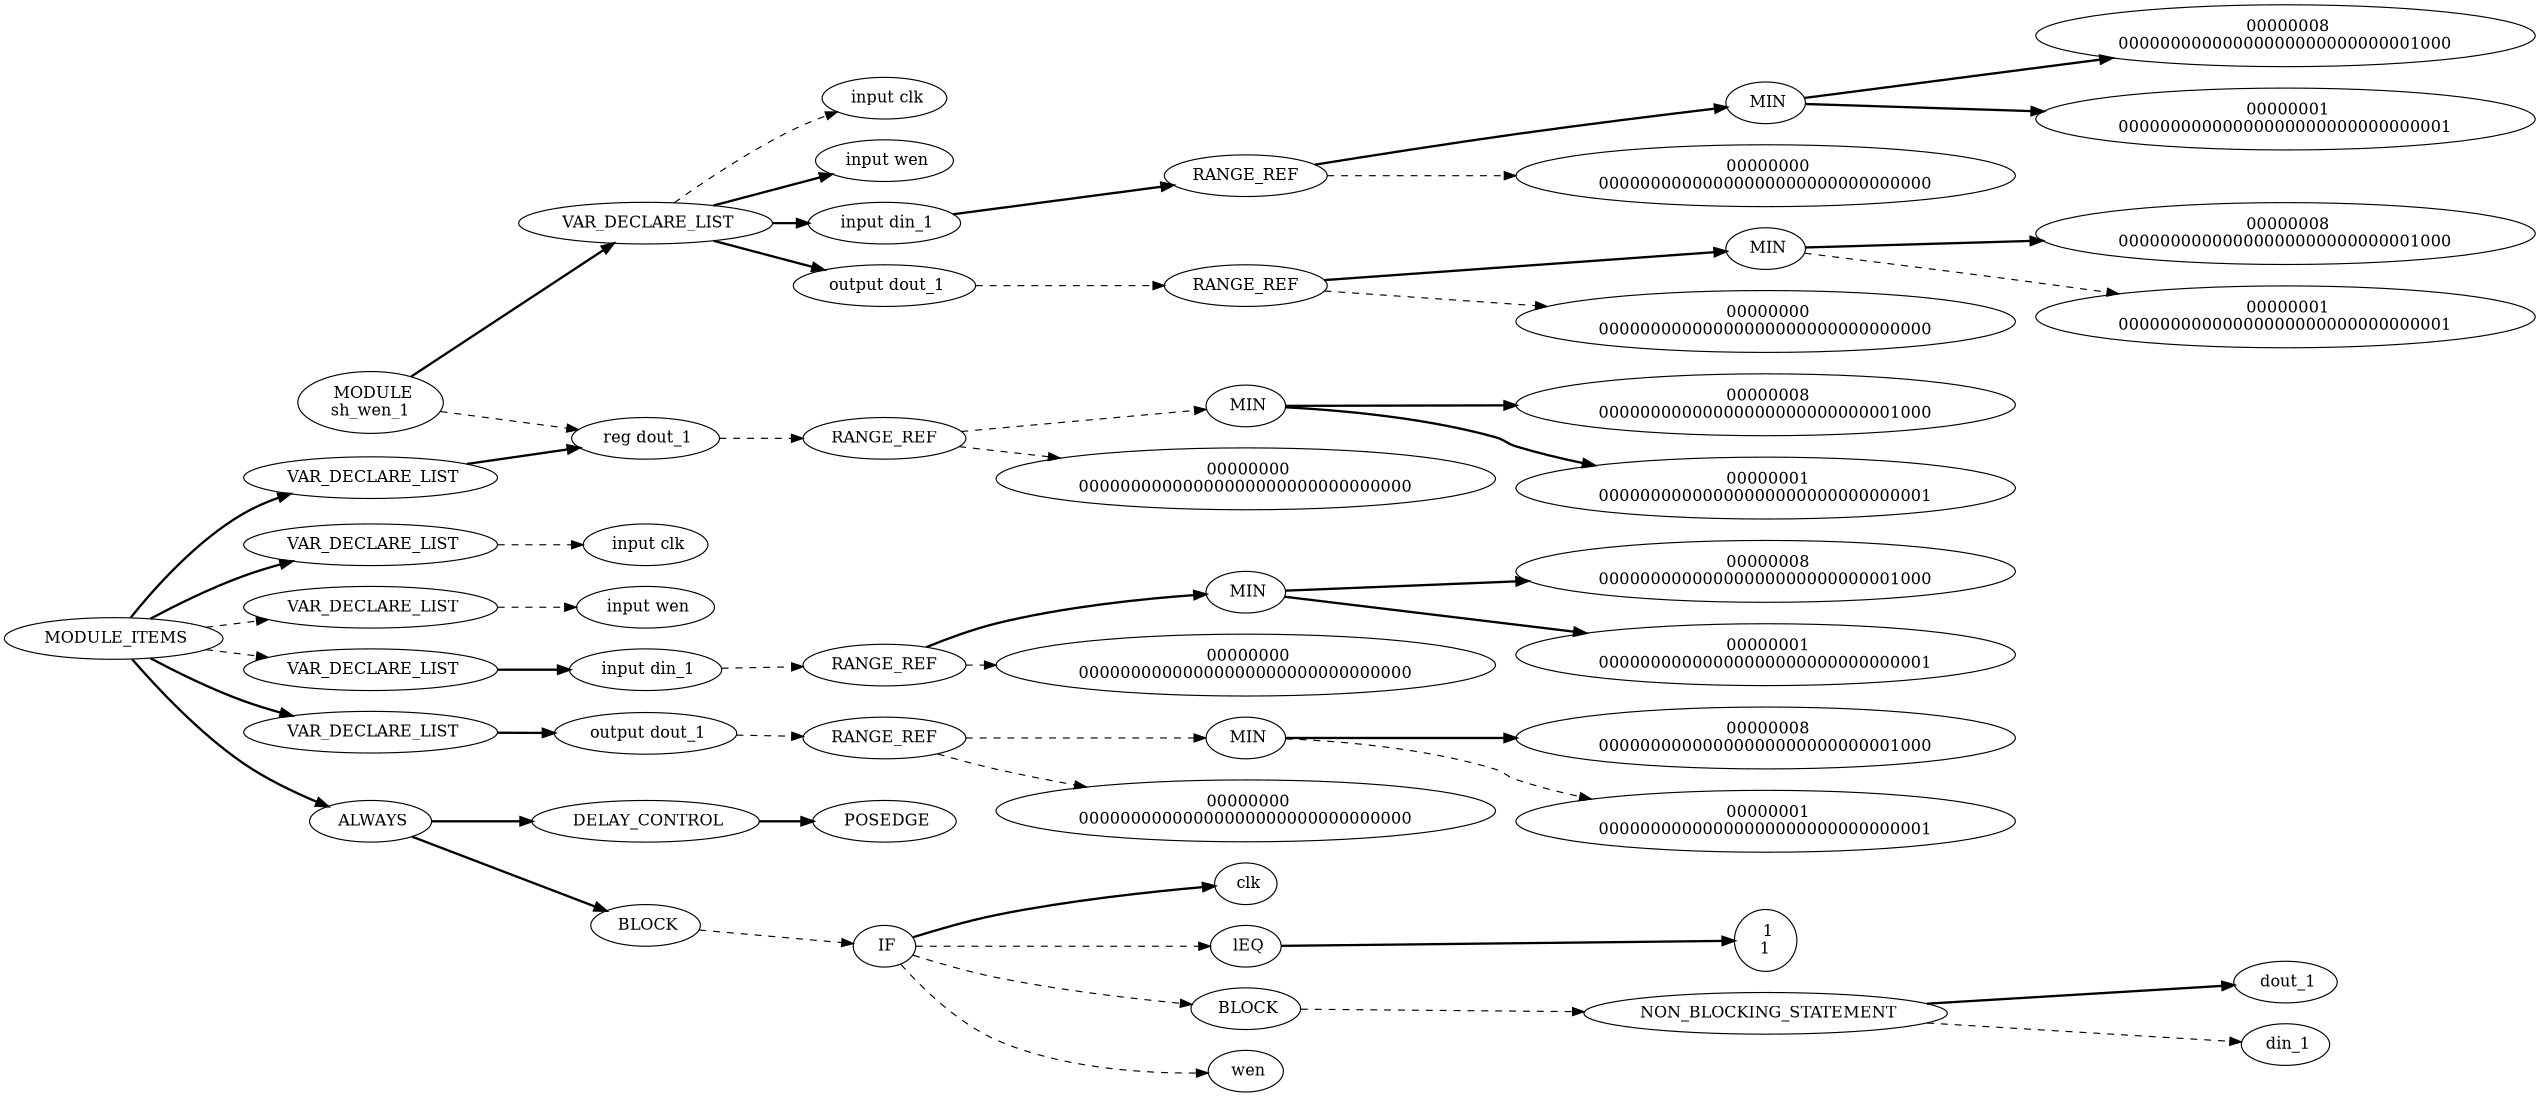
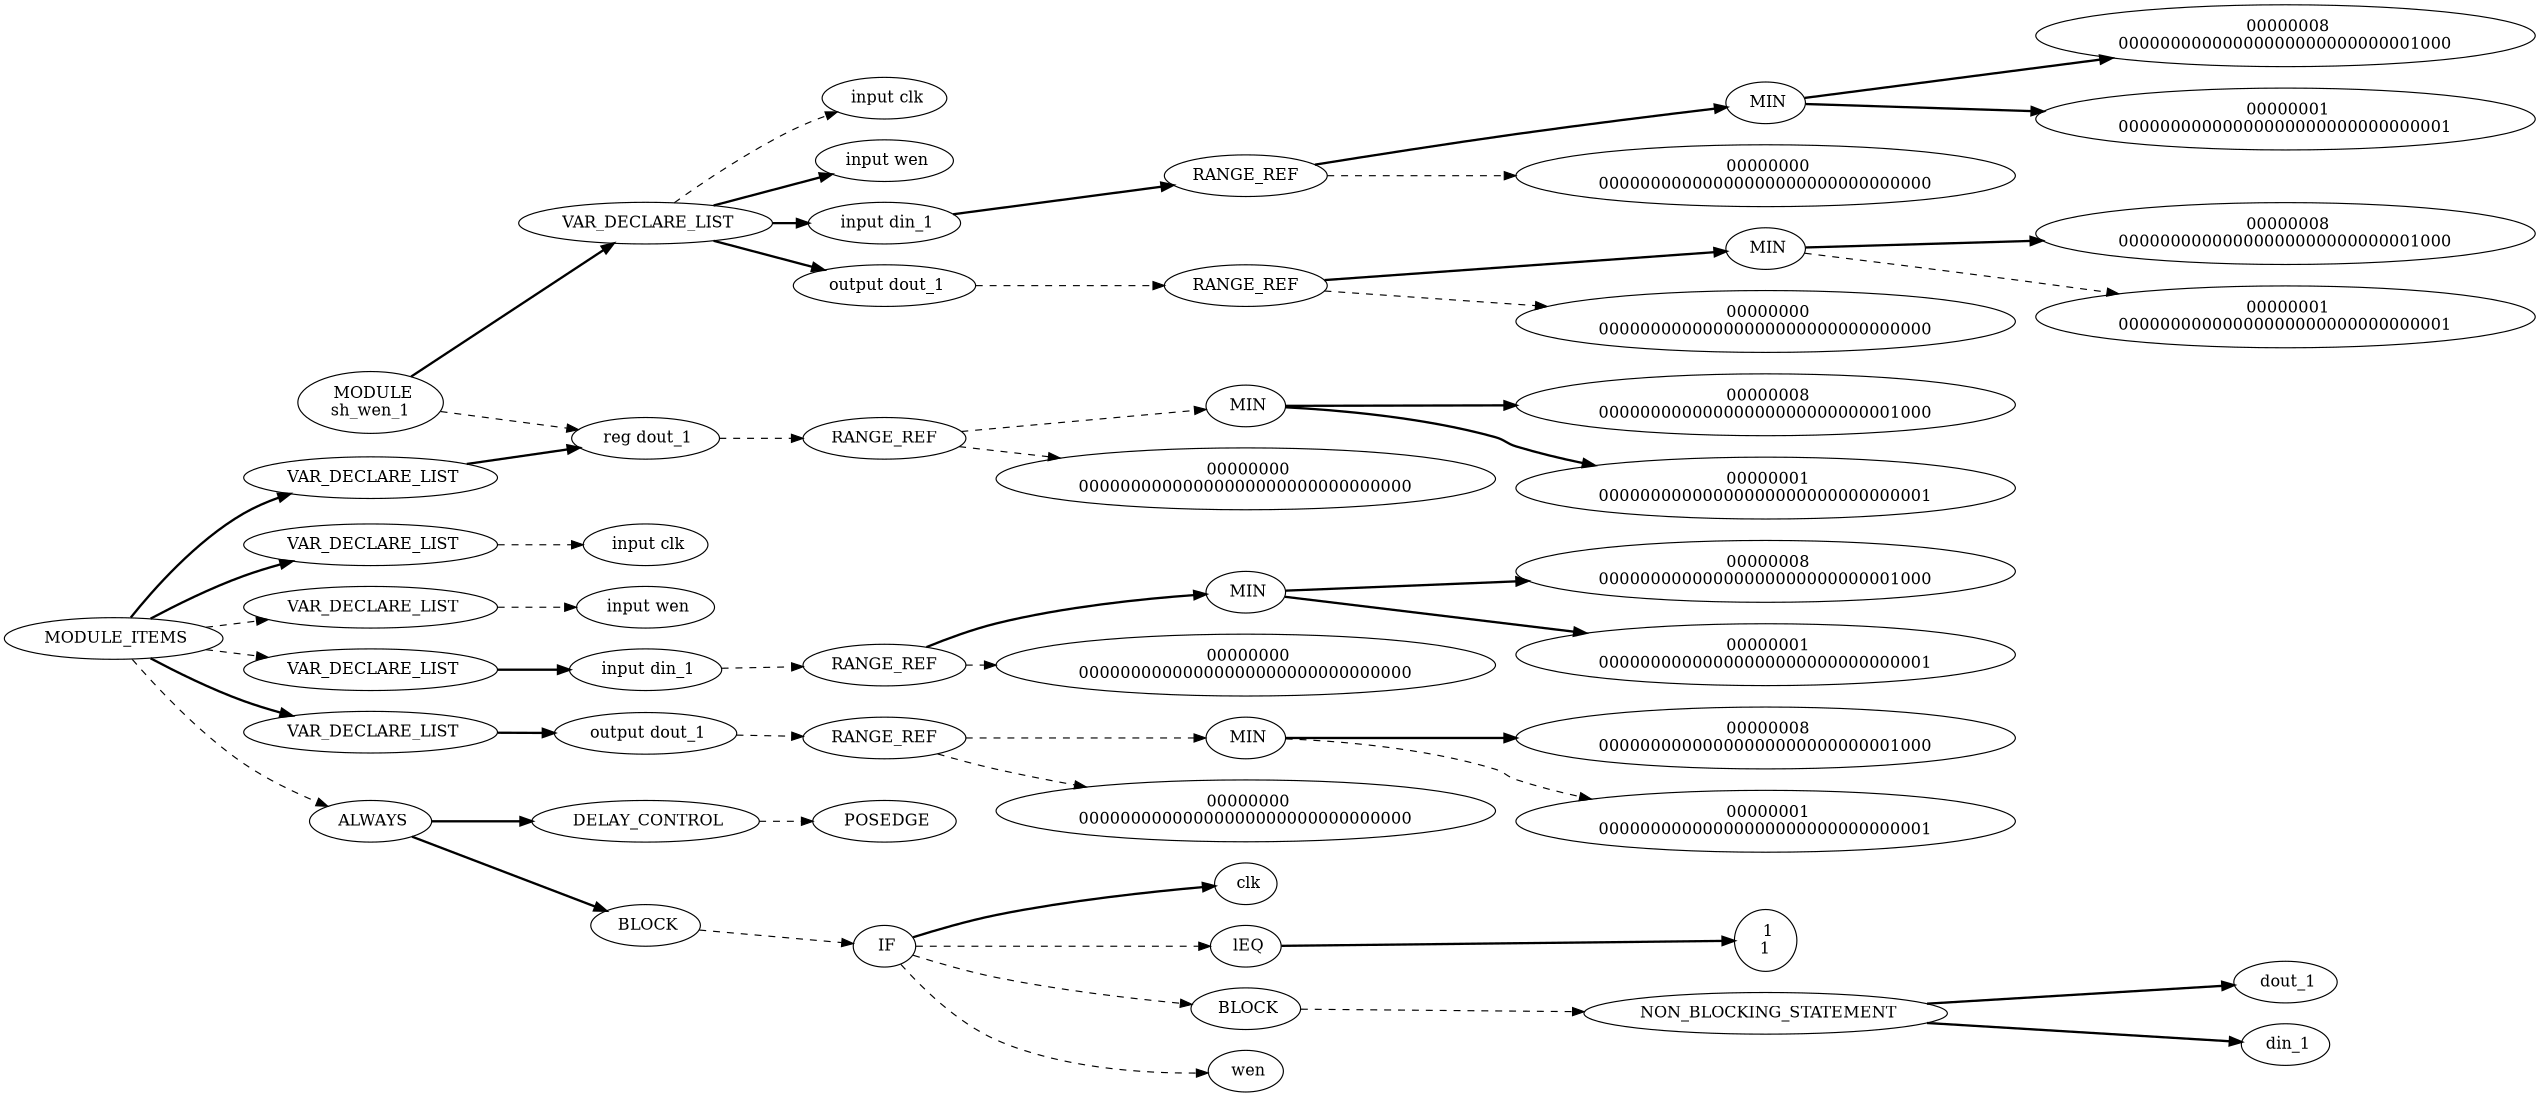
edge "MODULE_ITEMS" -> "ALWAYS": style bold -> dashed
edge "DELAY_CONTROL" -> "POSEDGE": style bold -> dashed
edge "NON_BLOCKING_STATEMENT" -> "din_1": style dashed -> bold
